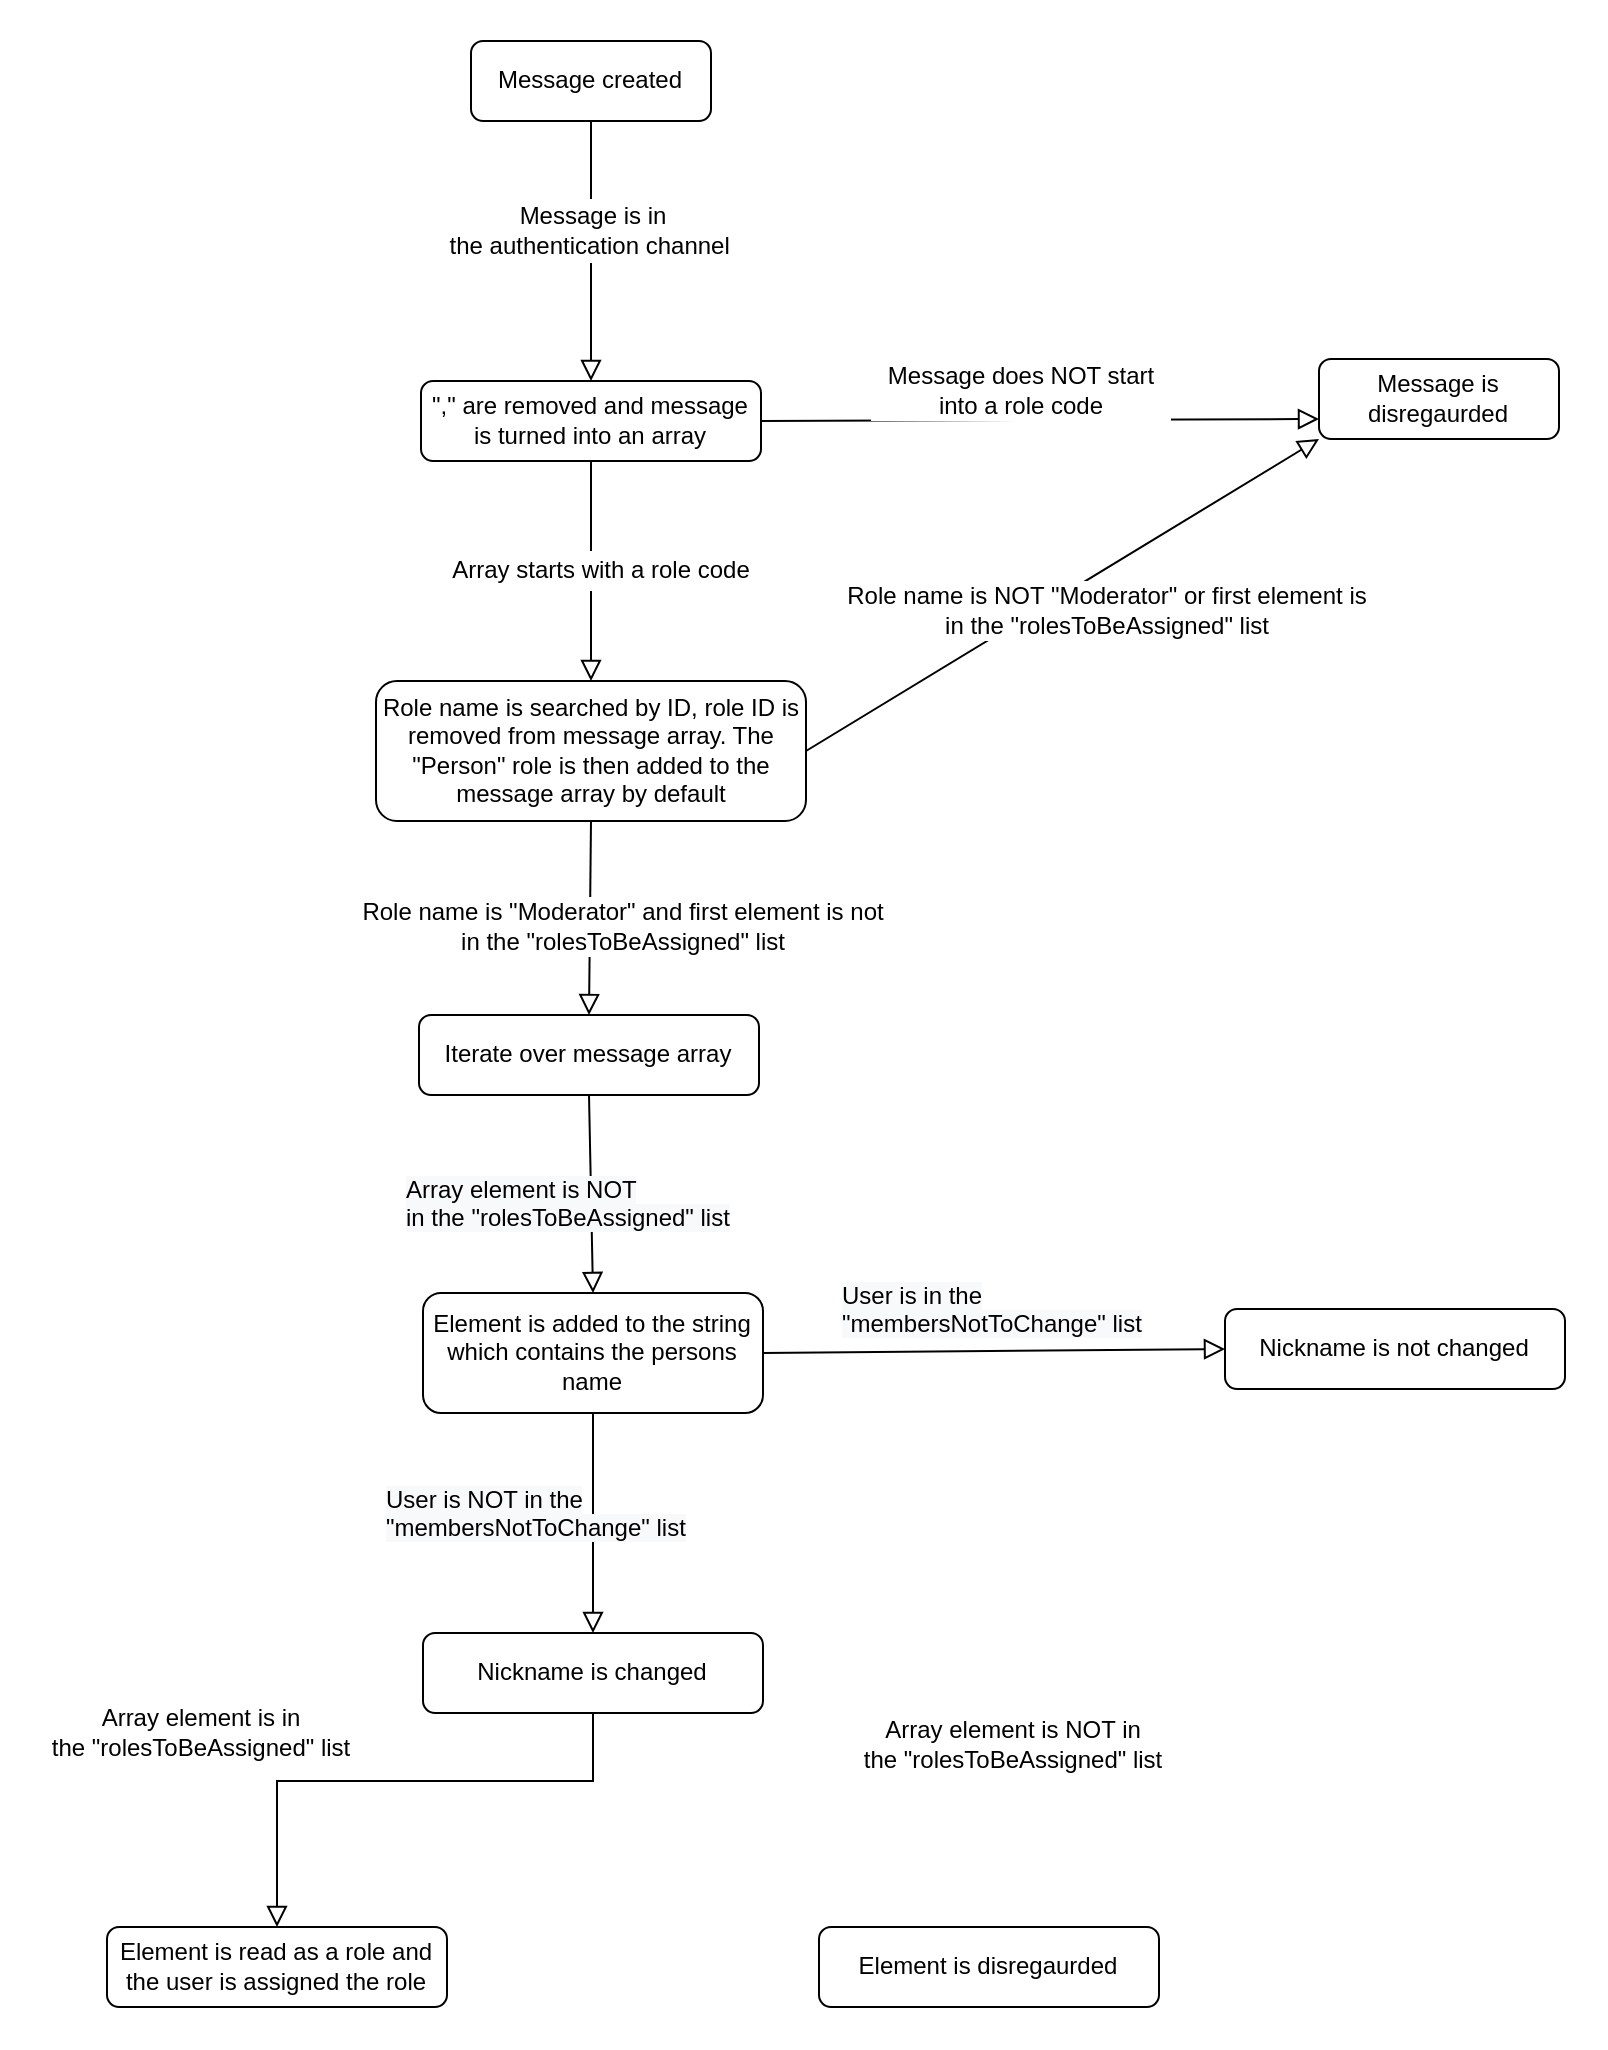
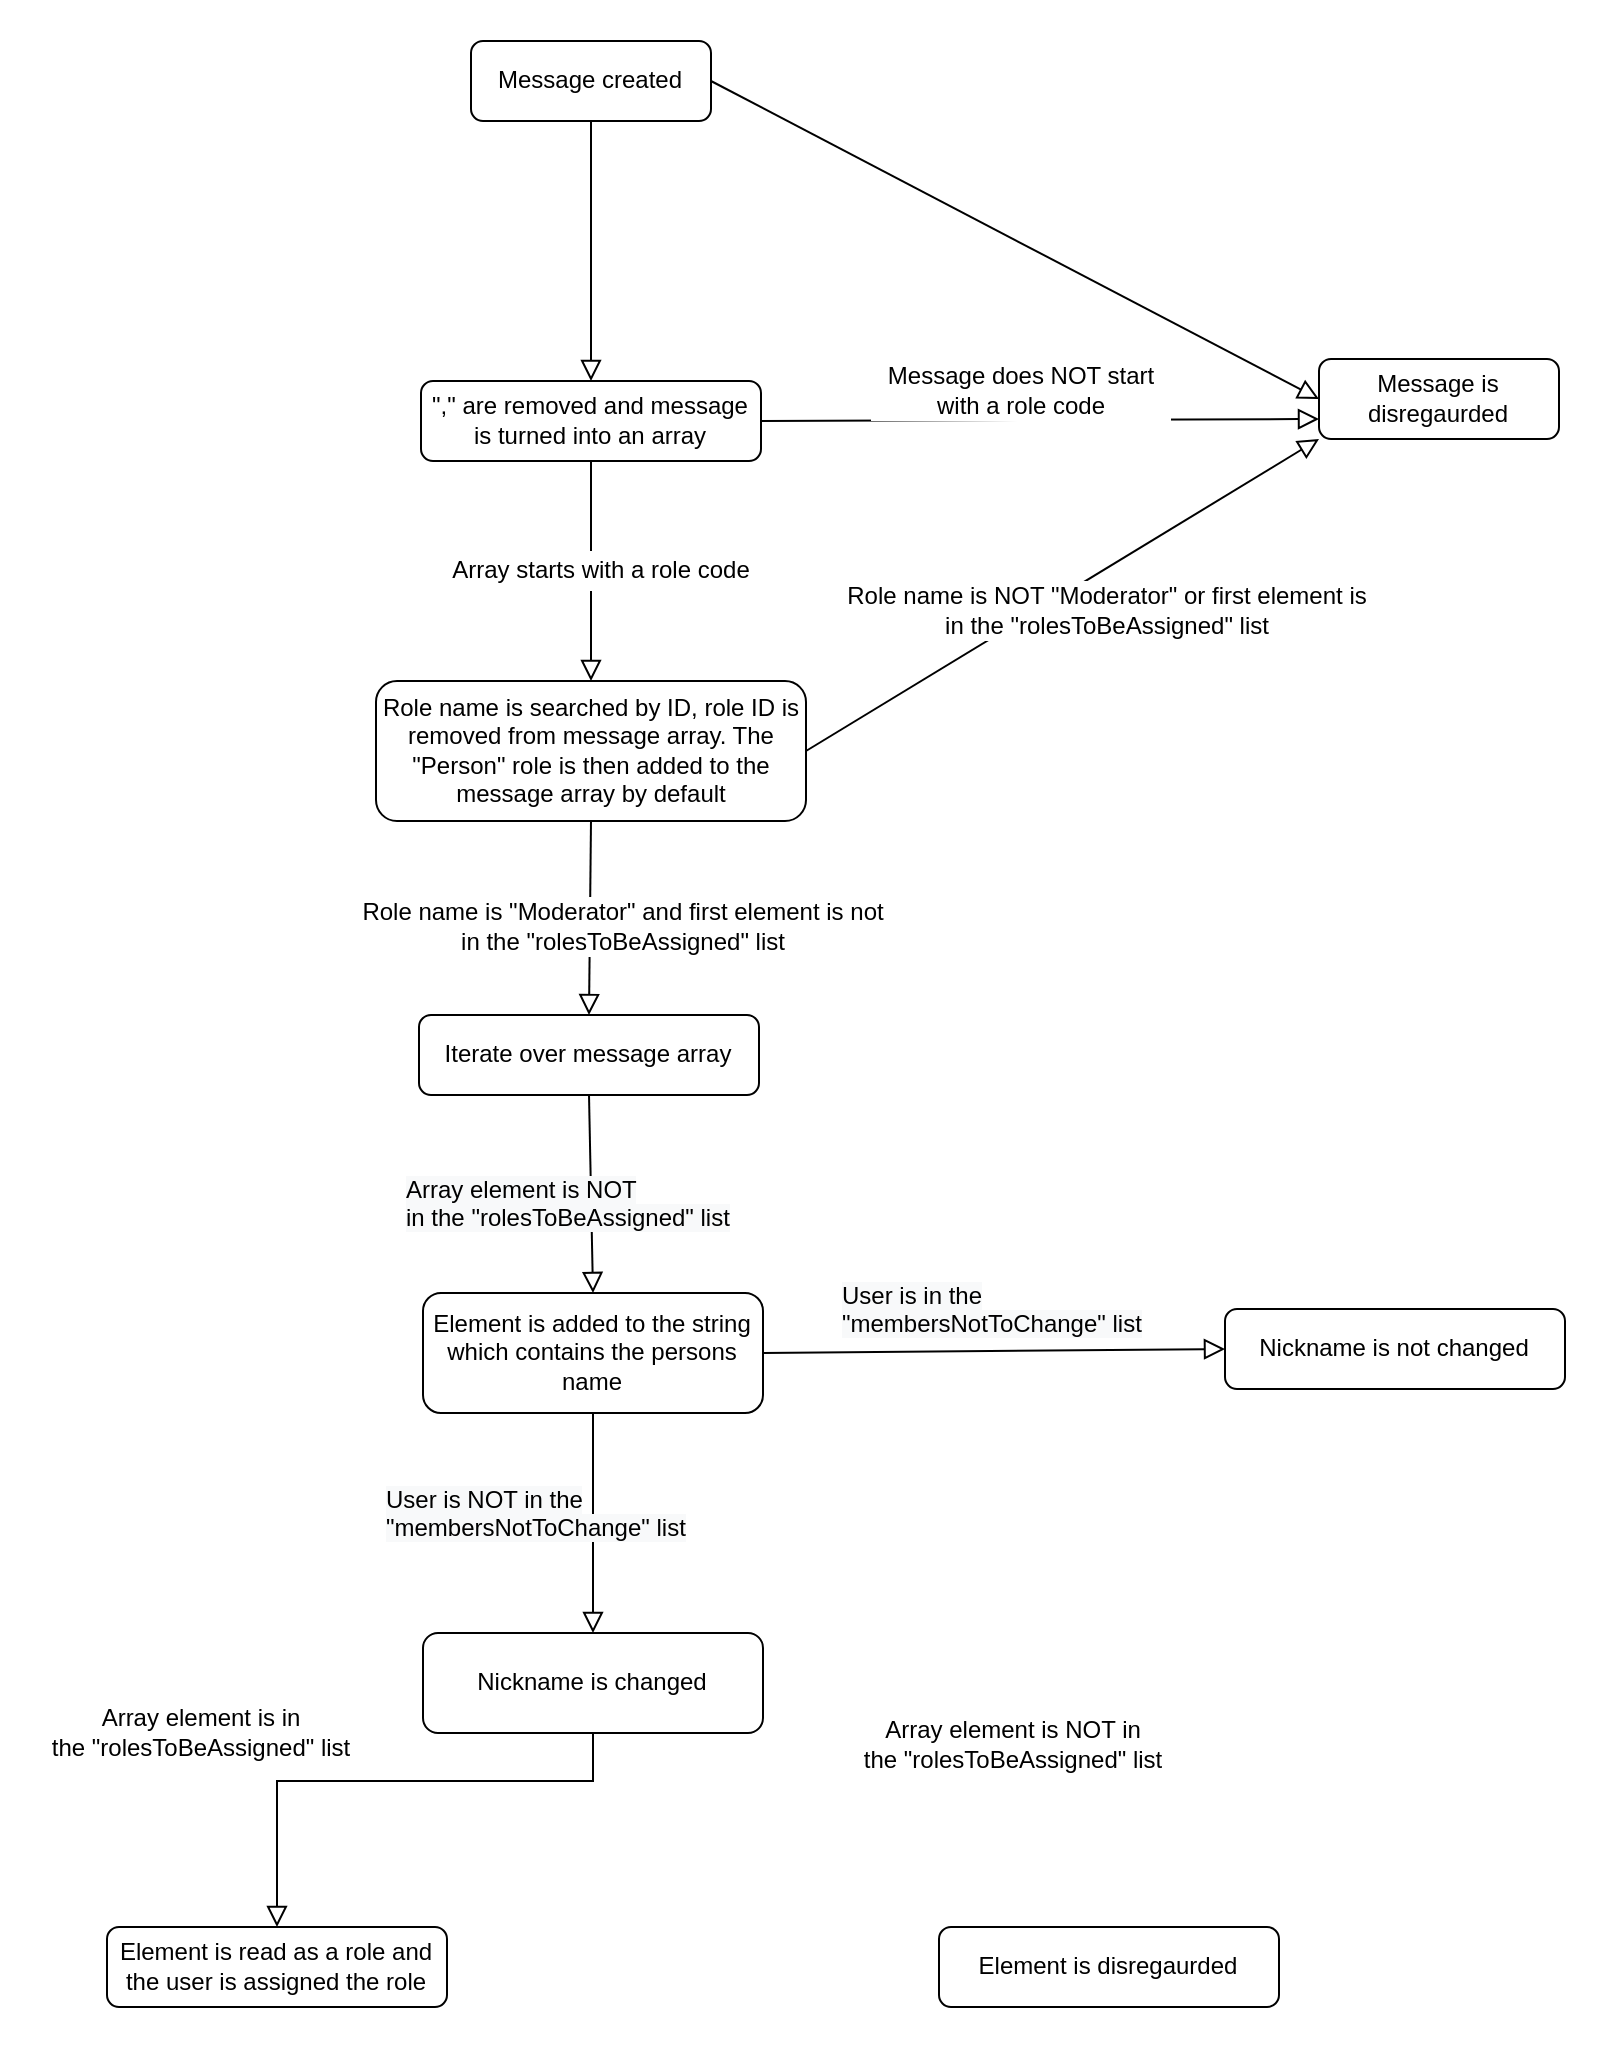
node "Message is in the authentication channel": removed
edge "Message created" -> "Message is disregaurded": added
node "Message does NOT start into a role code": label "Message does NOT start into a role code" -> "Message does NOT start with a role code"
node "Nickname is changed": size 340x80 -> 340x100
node "Element is disregaurded": moved (989, 1967) -> (1109, 1967)
